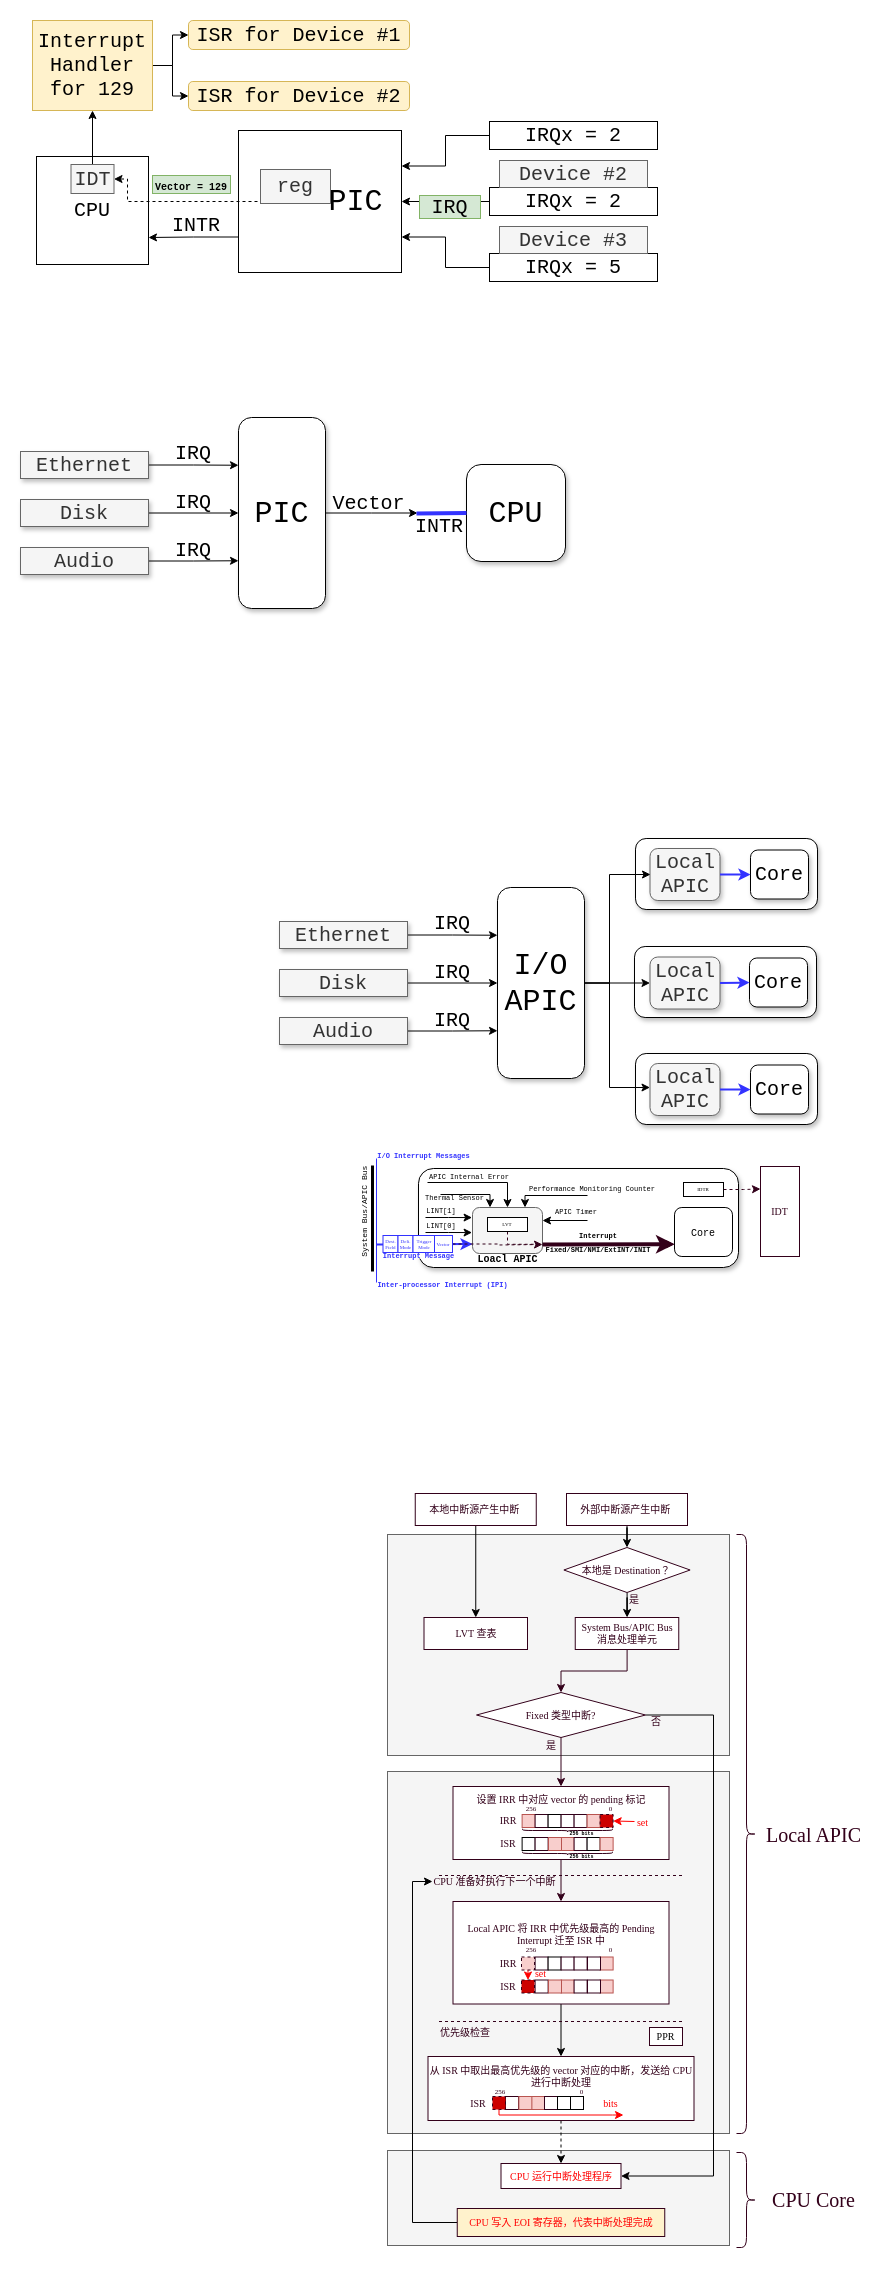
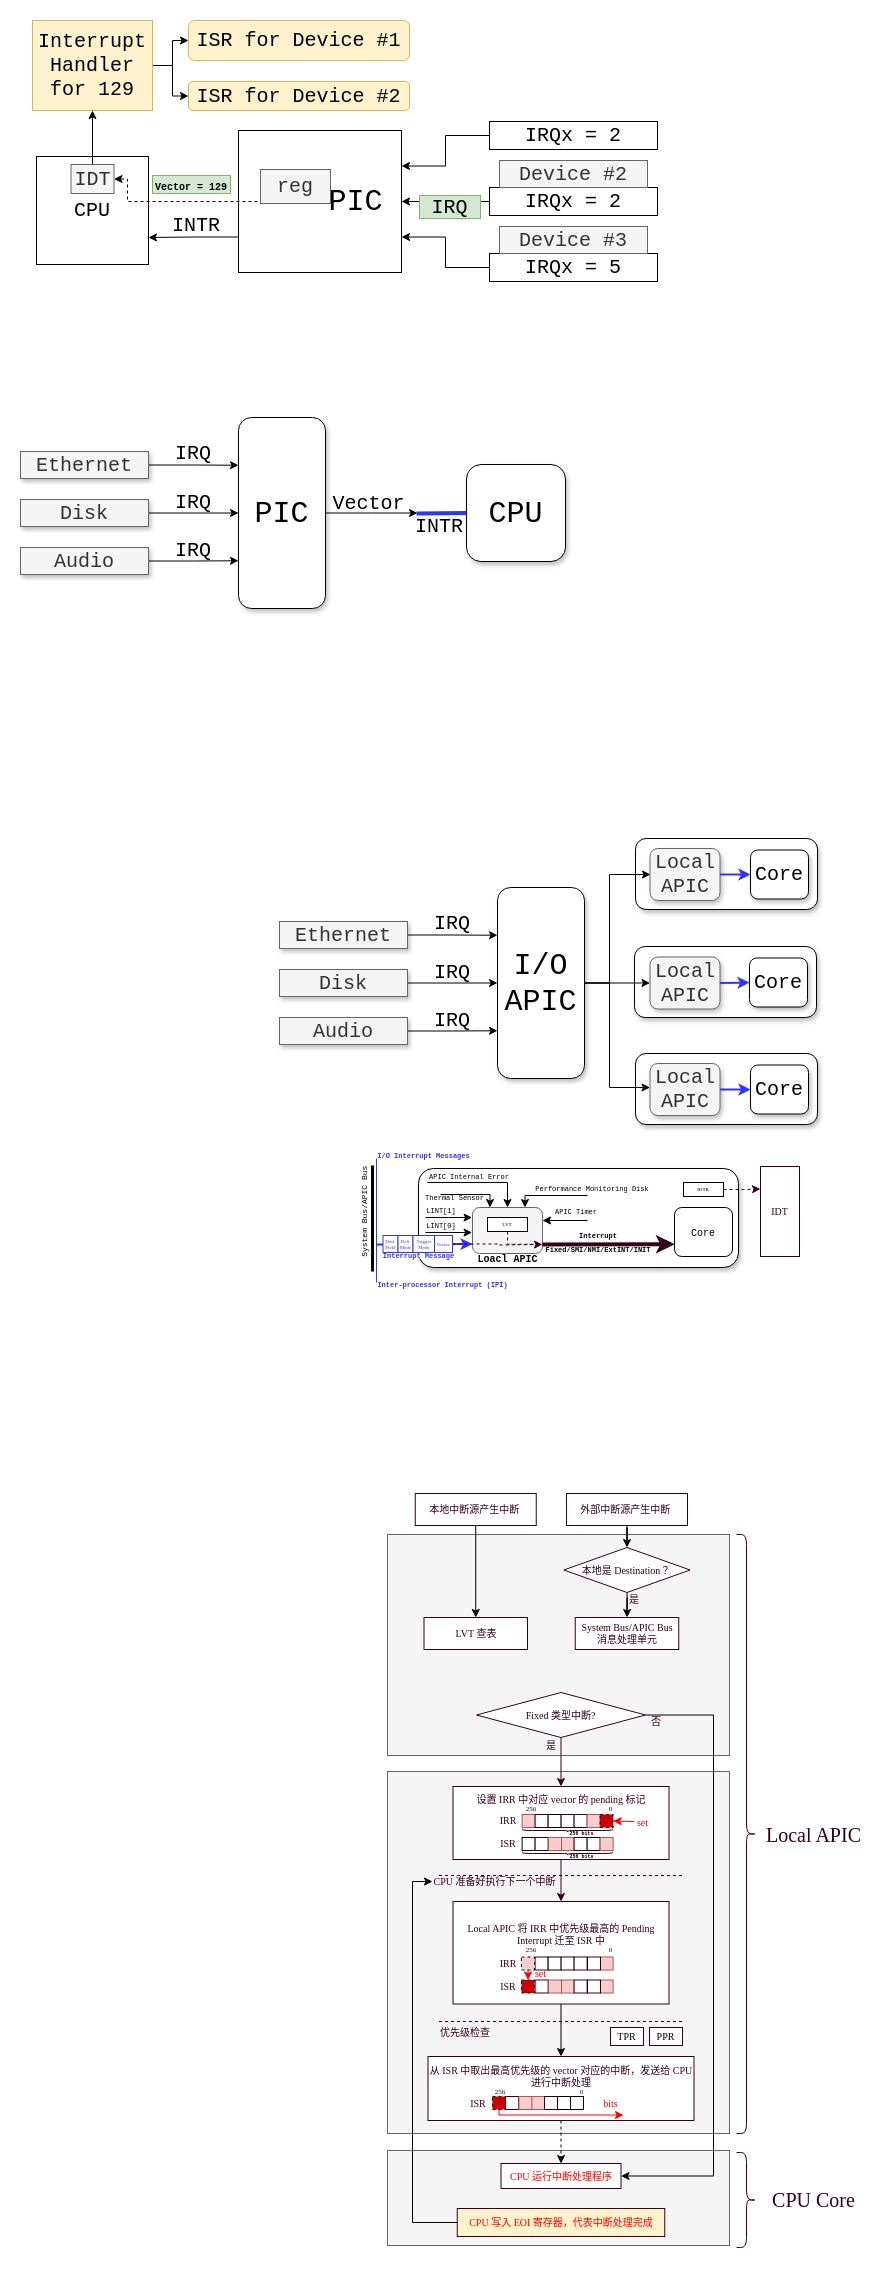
node "ISR for Device #1": size 221x29 -> 221x40
node "Performance Monitoring Counter": label "Performance Monitoring Counter" -> "Performance Monitoring Disk"
edge "System Bus/APIC Bus 消息处理单元" -> "Fixed 类型中断?": removed
node "TPR": added
